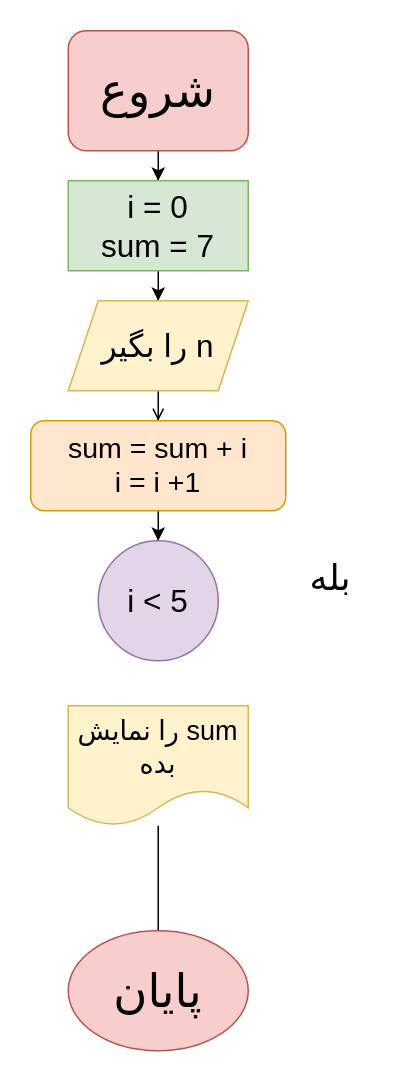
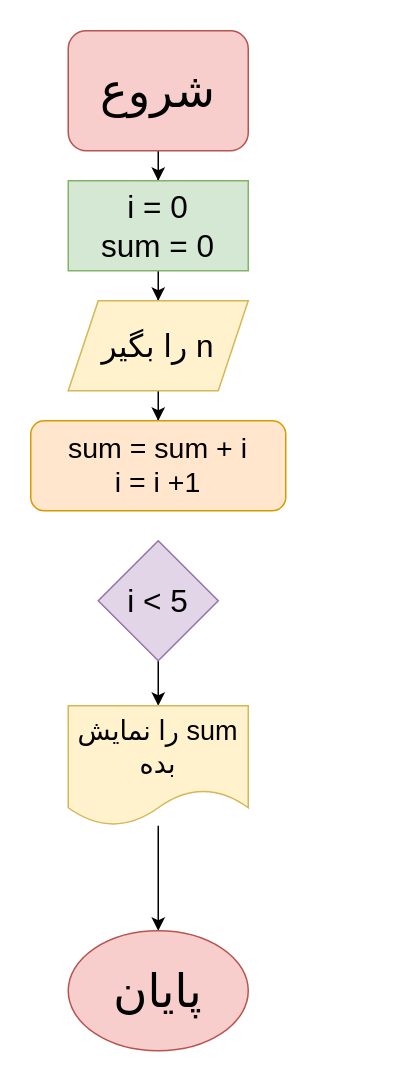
node "i = 0 sum = 7": label "i = 0 sum = 7" -> "i = 0 sum = 0"
edge "n را بگیر" -> "sum = sum + i i = i +1": arrowhead open -> classic
edge "sum = sum + i i = i +1" -> "i < 5": removed
node "بله": removed
node "i < 5": shape ellipse -> diamond
edge "i < 5" -> "sum را نمایش بده": added
edge "sum را نمایش بده" -- "پایان": arrowhead none -> classic
